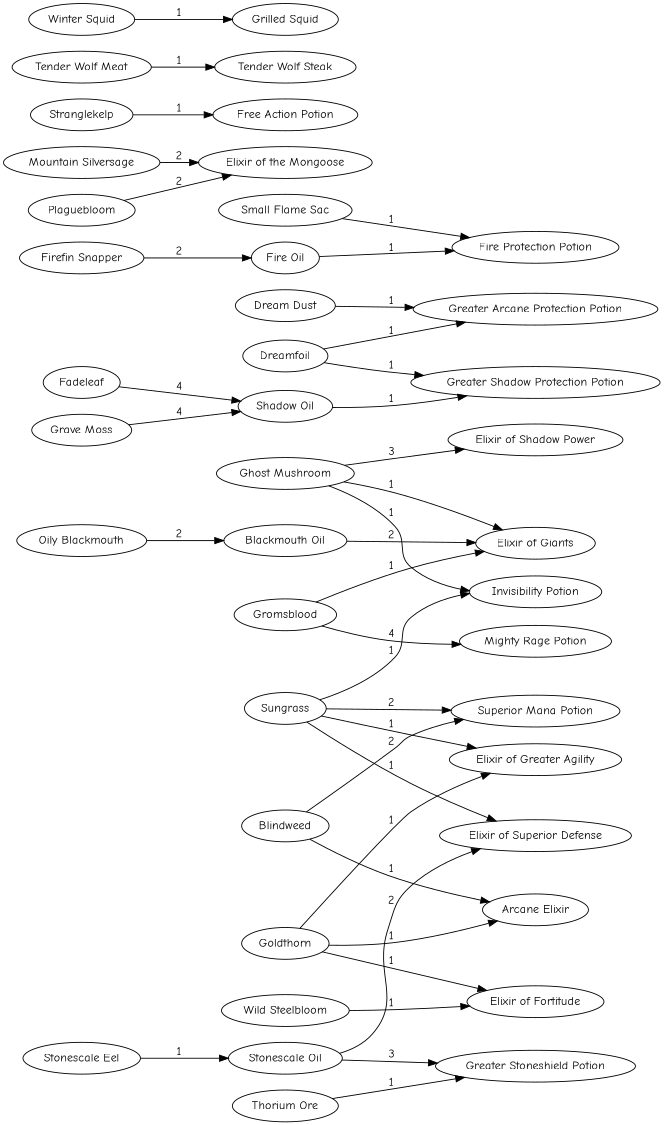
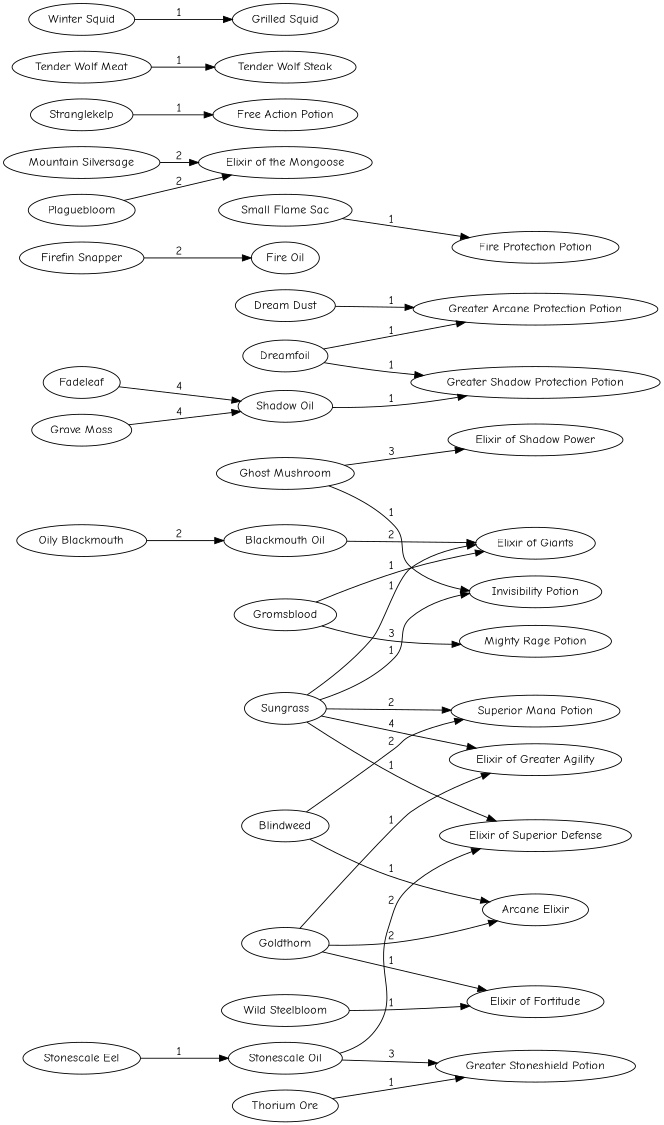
edge "Fire Oil" -> "Fire Protection Potion": removed, label "1"
edge "Ghost Mushroom" -> "Elixir of Giants": now "Sungrass" -> "Elixir of Giants"
edge "Gromsblood" -> "Mighty Rage Potion": label "4" -> "3"
edge "Sungrass" -> "Elixir of Greater Agility": label "1" -> "4"
edge "Goldthorn" -> "Arcane Elixir": label "1" -> "2"
